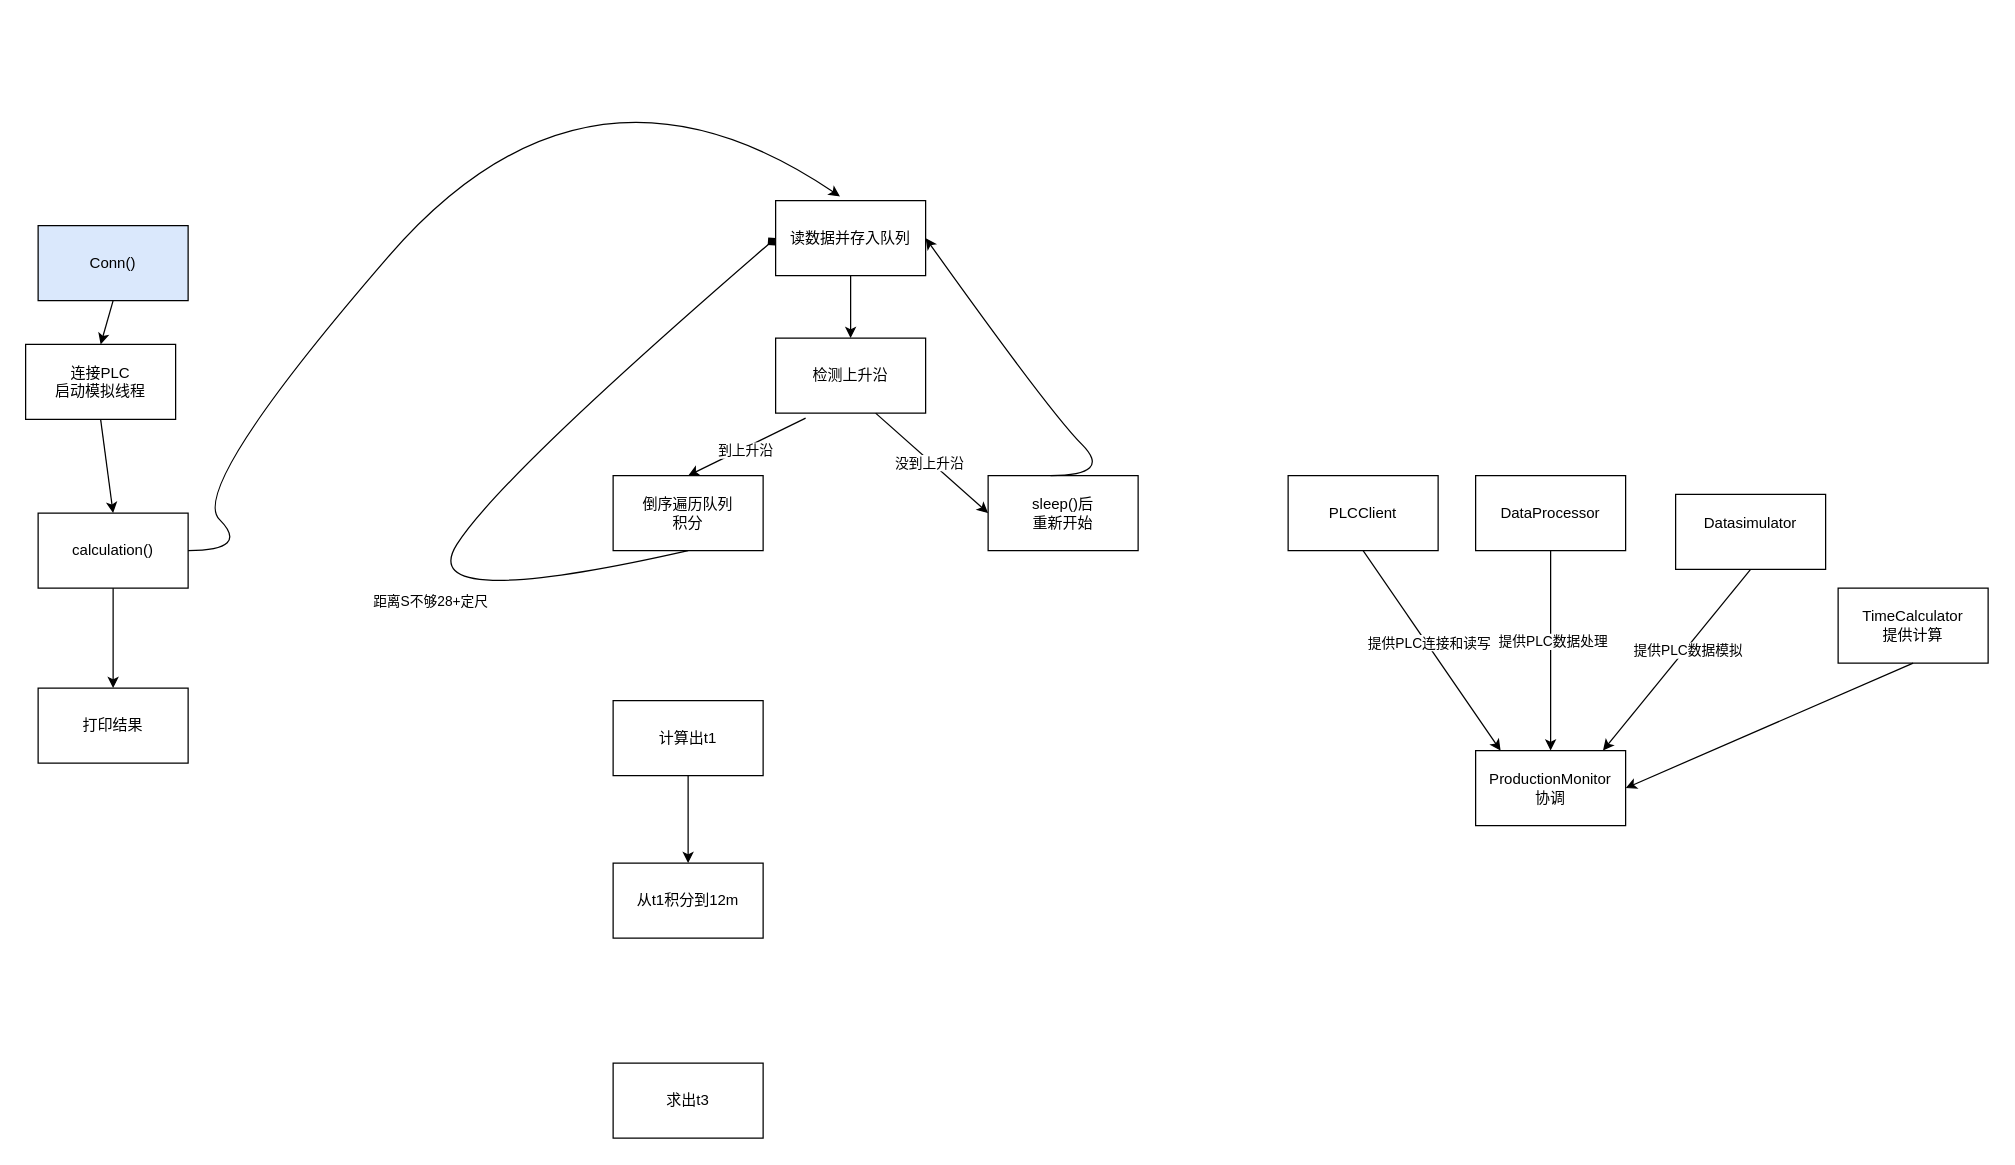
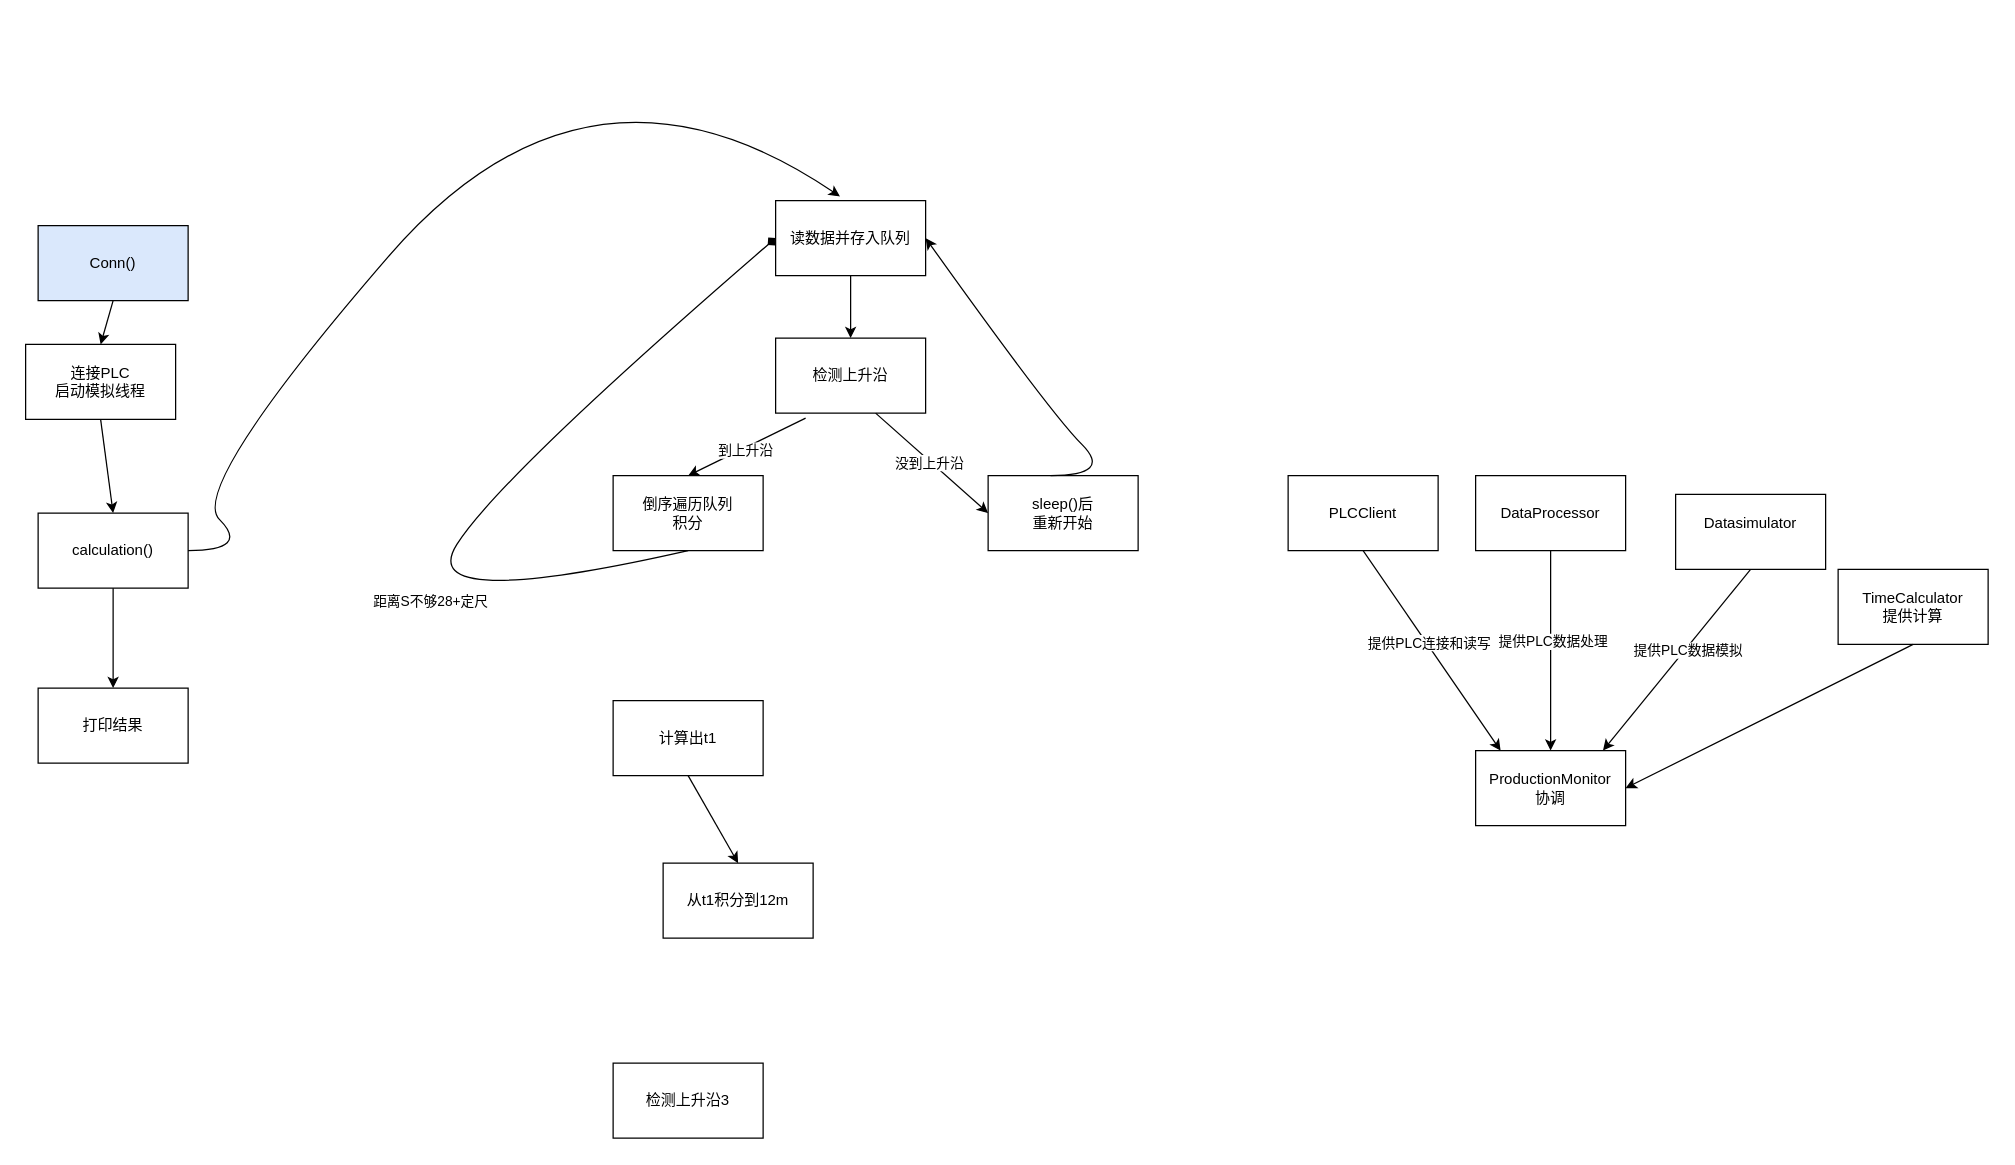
node "TimeCalculator 提供计算": moved (1913, 626) -> (1913, 607)
node "从t1积分到12m": moved (688, 901) -> (738, 901)
node "求出t3": label "求出t3" -> "检测上升沿3"
